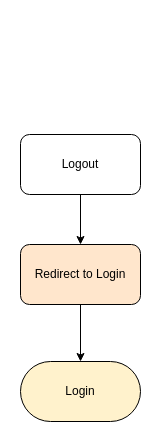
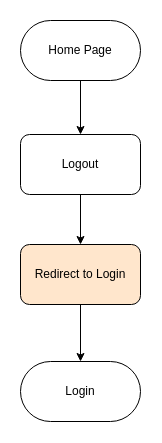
node "Home Page": added
edge "Home Page" -> "Logout": added
node "Login": fillcolor #fff2cc -> #ffffff
